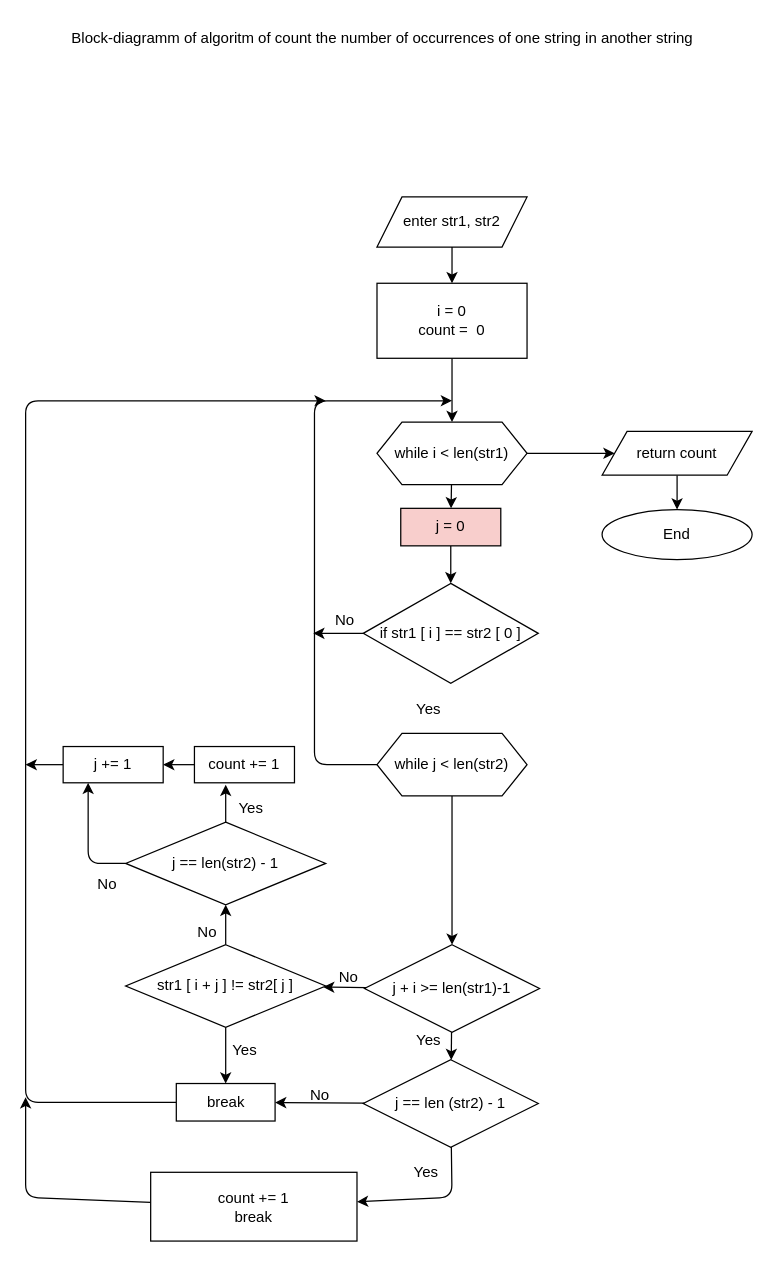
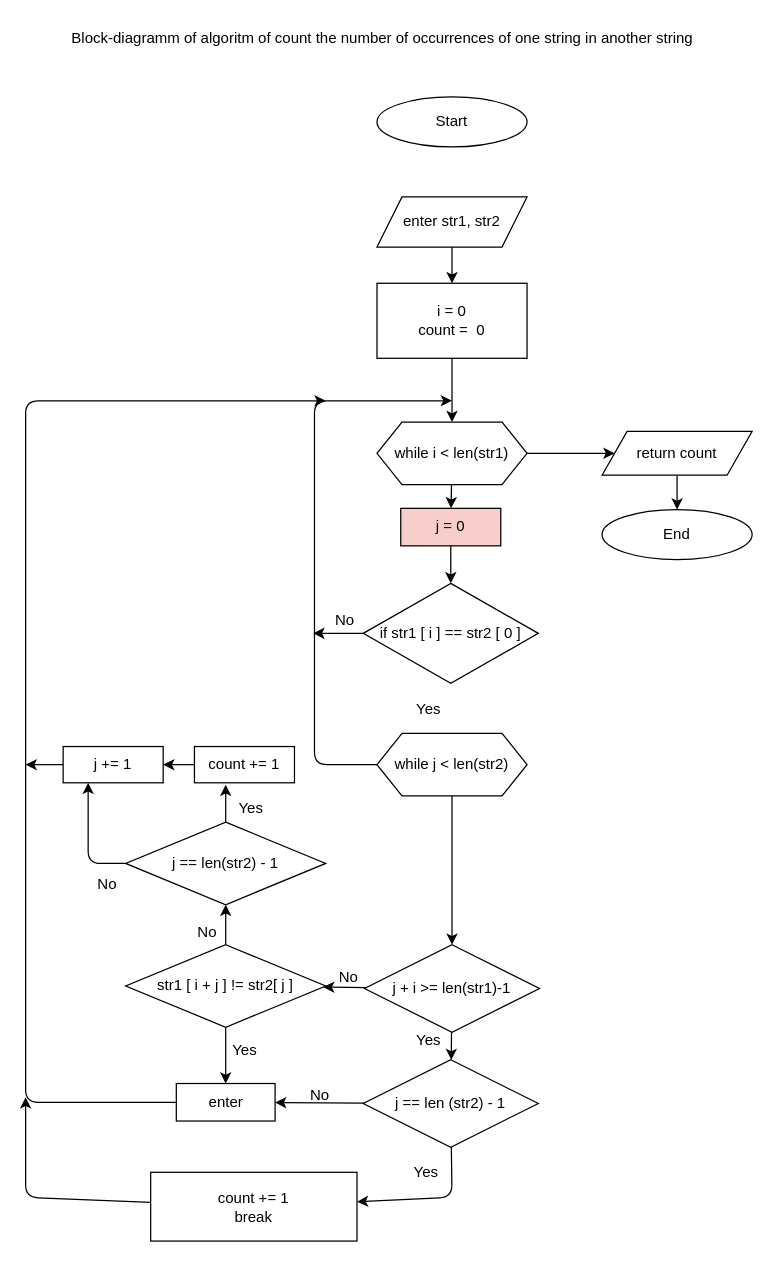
node "Start": added
node "break": label "break" -> "enter"
